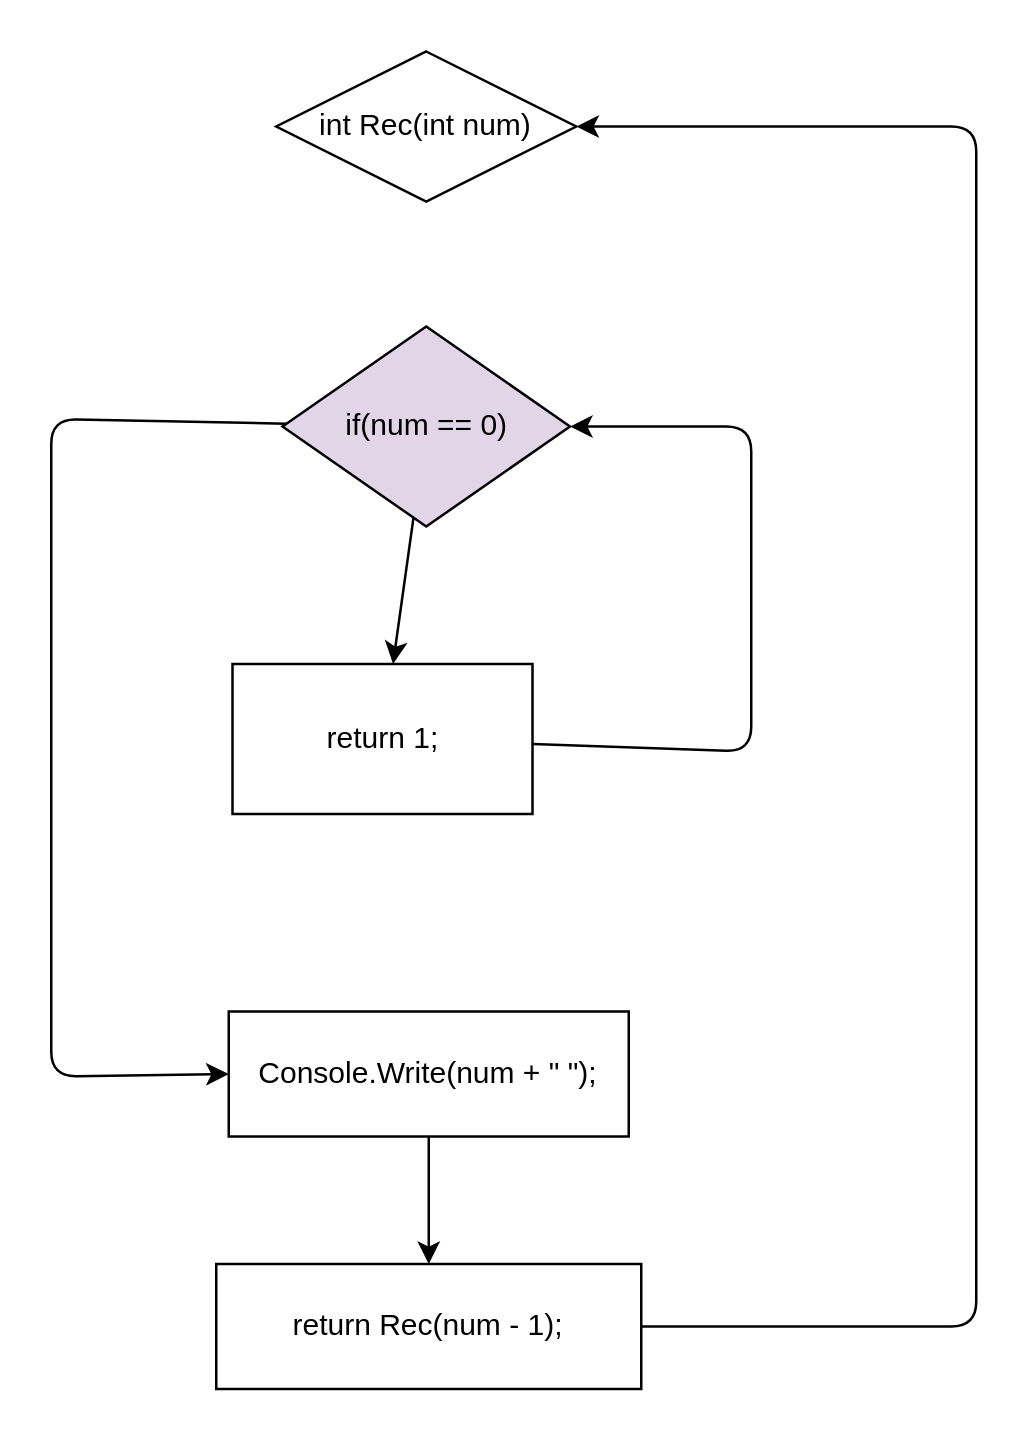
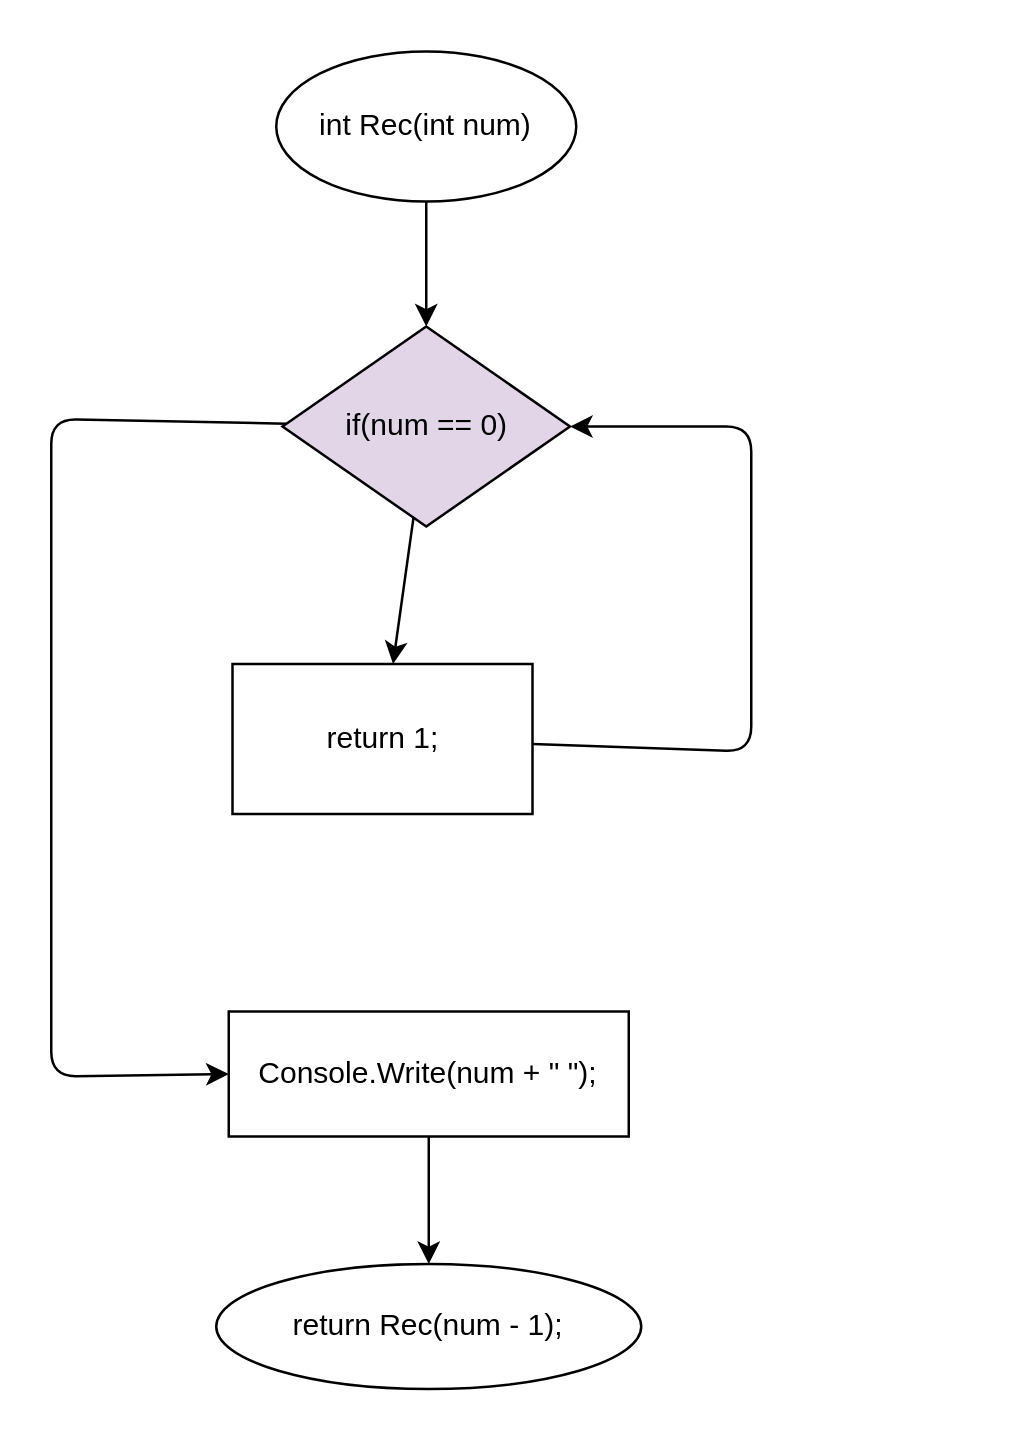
node "int Rec(int num)": shape diamond -> ellipse
edge "int Rec(int num)" -> "if(num == 0)": added
edge "return Rec(num - 1);" -> "int Rec(int num)": removed
node "return Rec(num - 1);": shape rectangle -> ellipse
